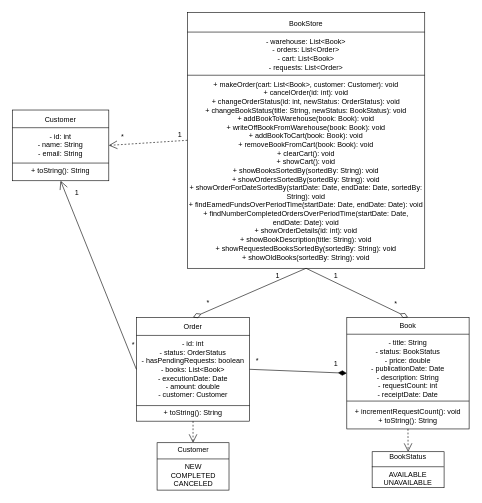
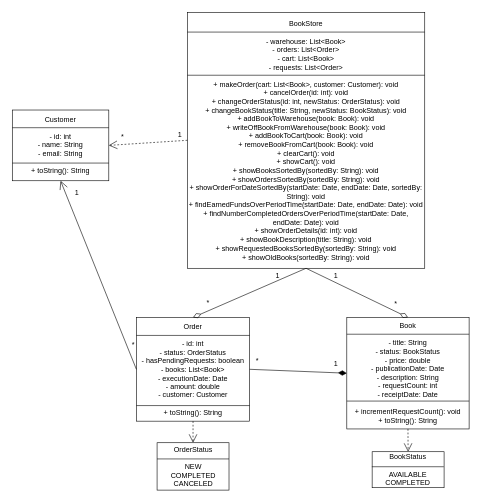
node "Customer NEW COMPLETED CANCELED": label "Customer NEW COMPLETED CANCELED" -> "OrderStatus NEW COMPLETED CANCELED"
node "BookStatus AVAILABLE UNAVAILABLE": label "BookStatus AVAILABLE UNAVAILABLE" -> "BookStatus AVAILABLE COMPLETED"
